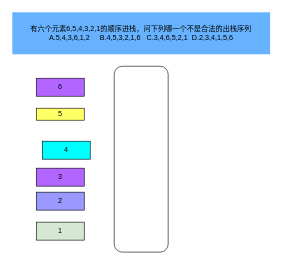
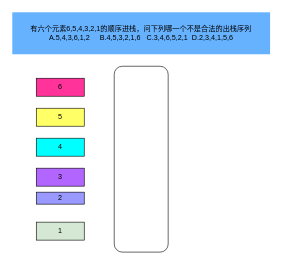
node "6": fillcolor #b266ff -> #ff3399
node "5": size 48x12 -> 48x18
node "4": moved (66, 150) -> (60, 147)
node "2": size 48x18 -> 48x12
